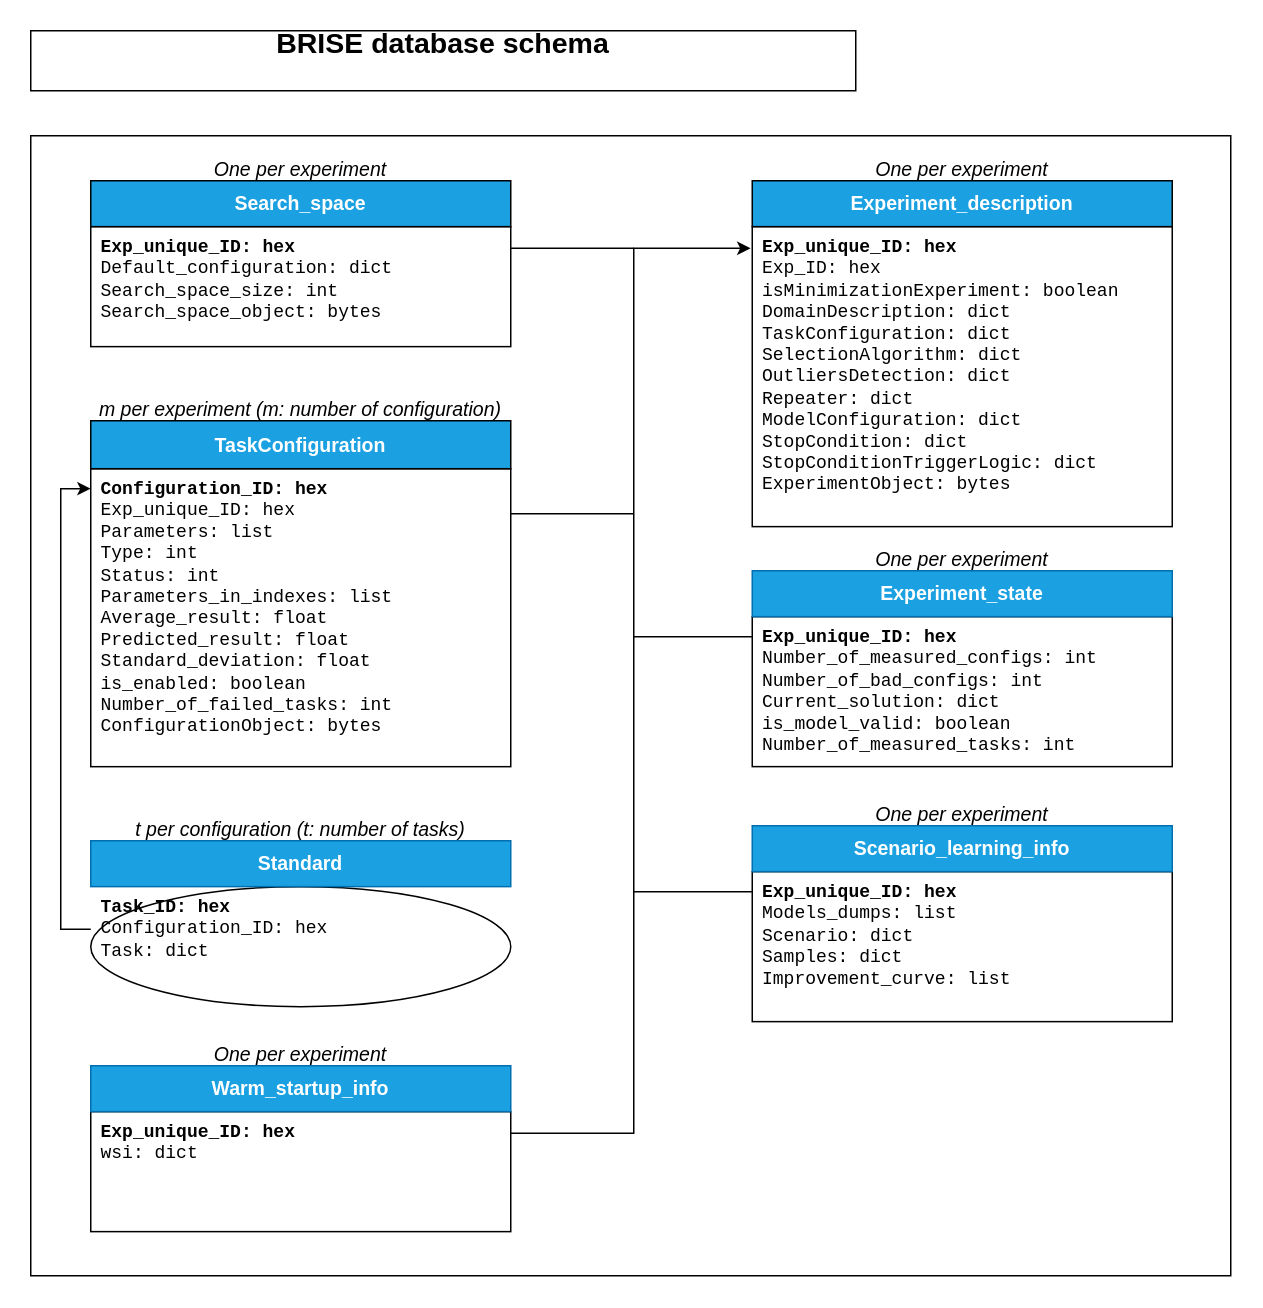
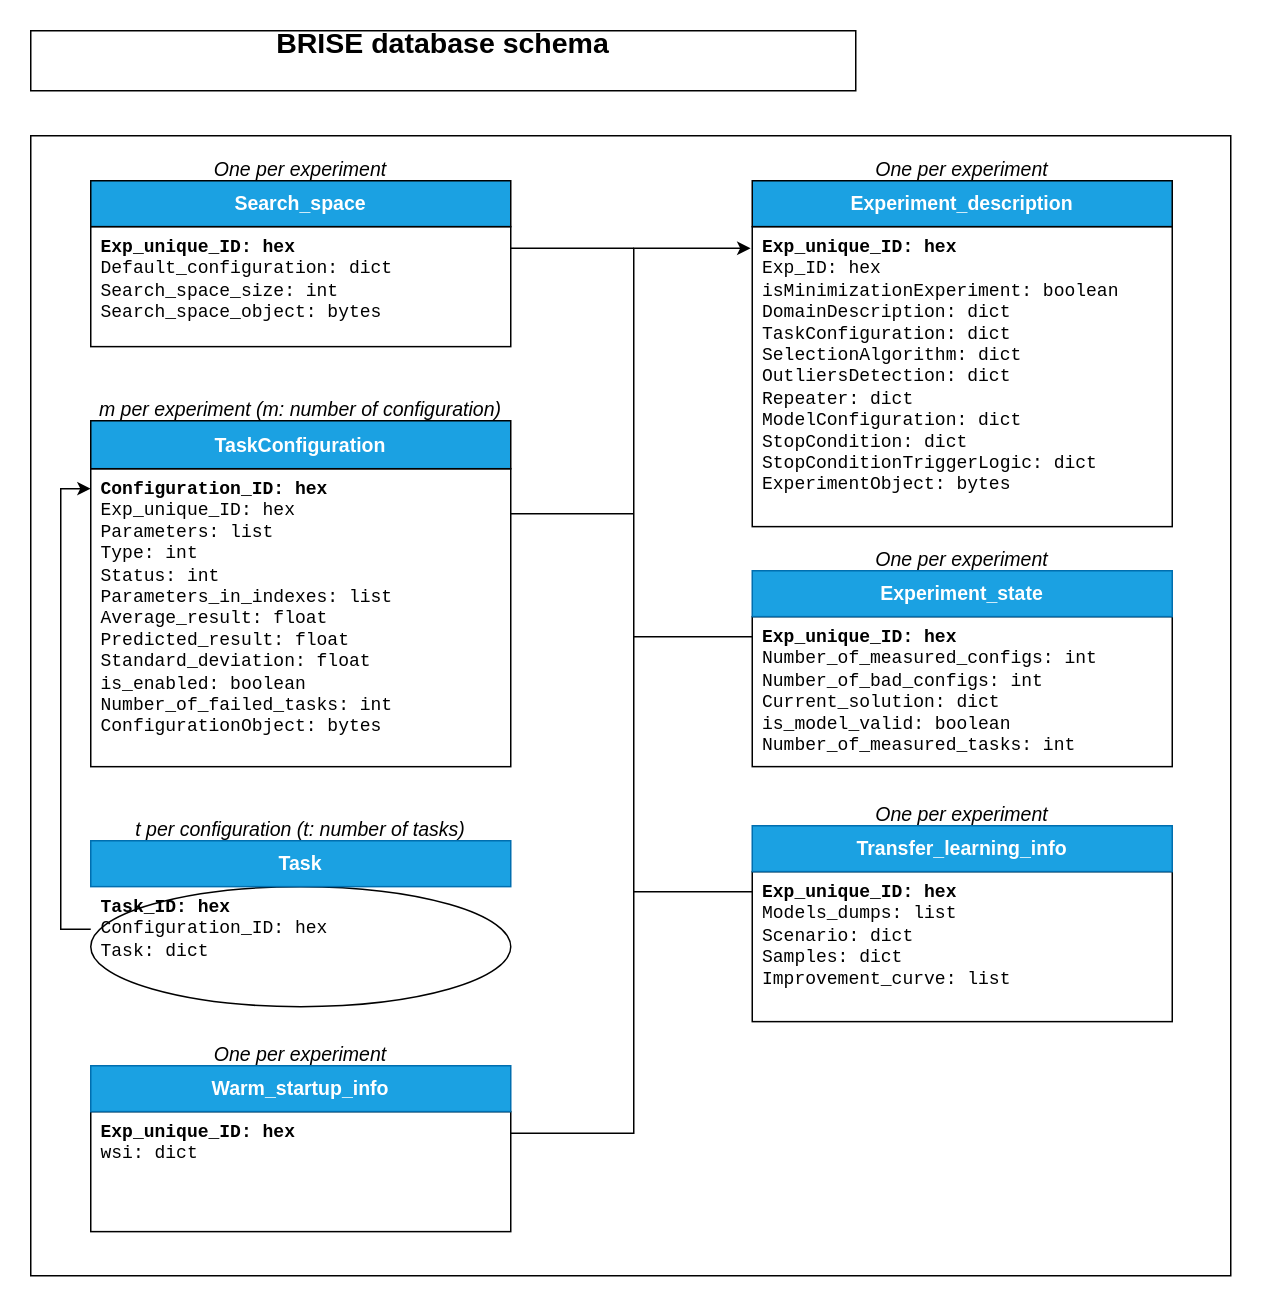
node "Scenario_learning_info": label "Scenario_learning_info" -> "Transfer_learning_info"
node "Standard": label "Standard" -> "Task"
